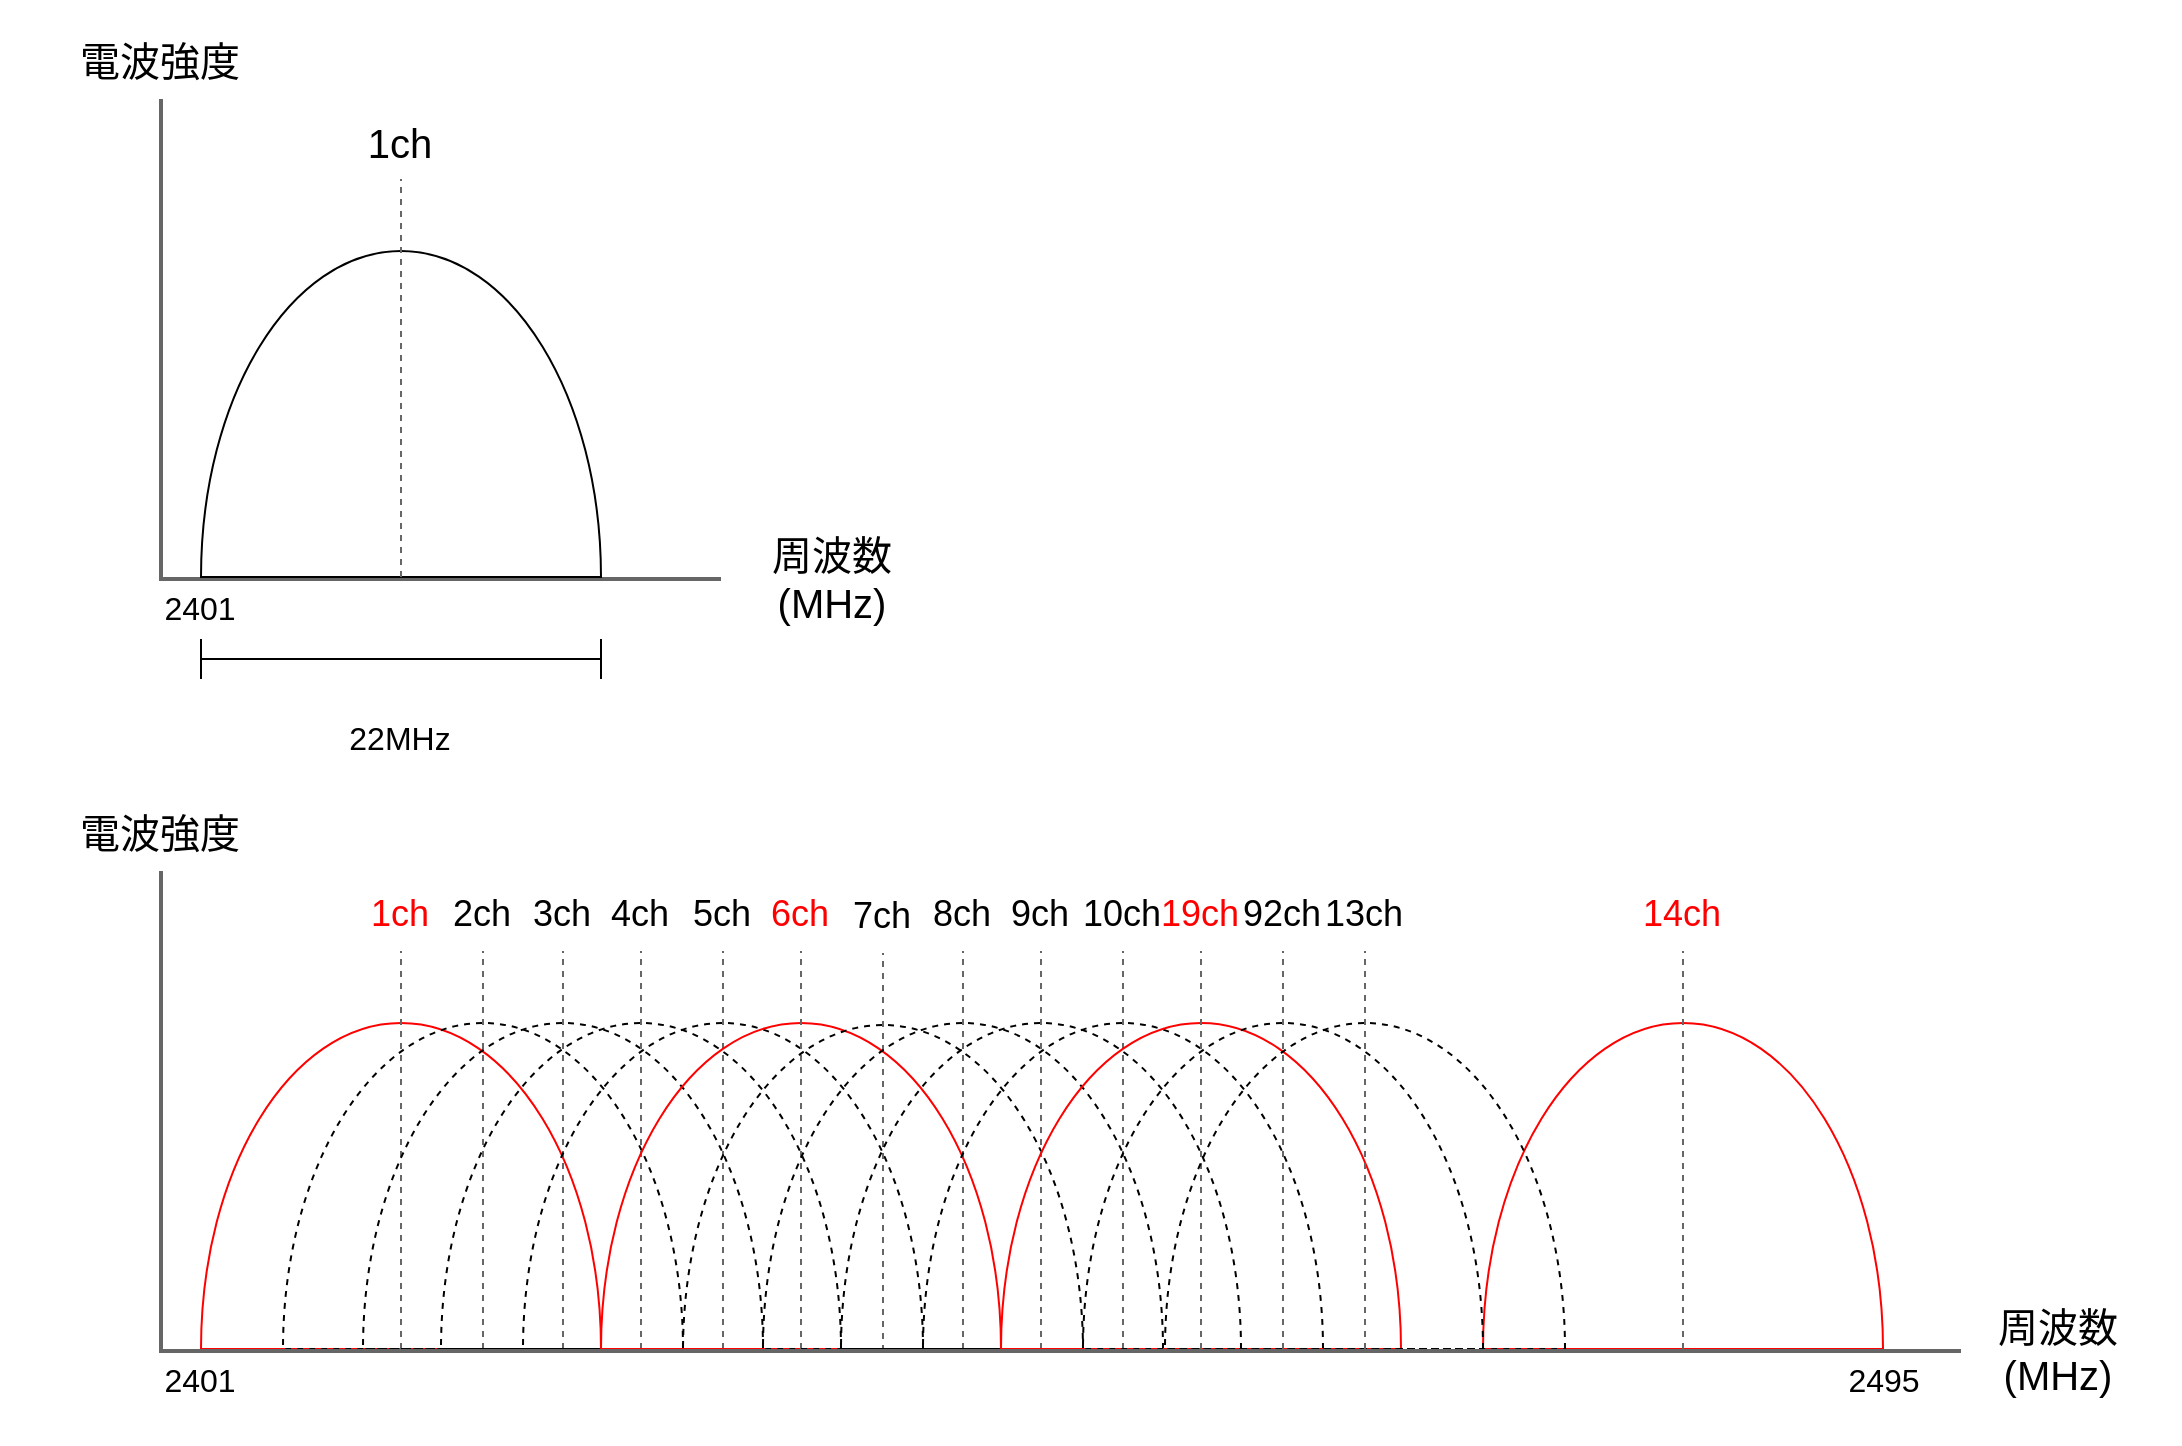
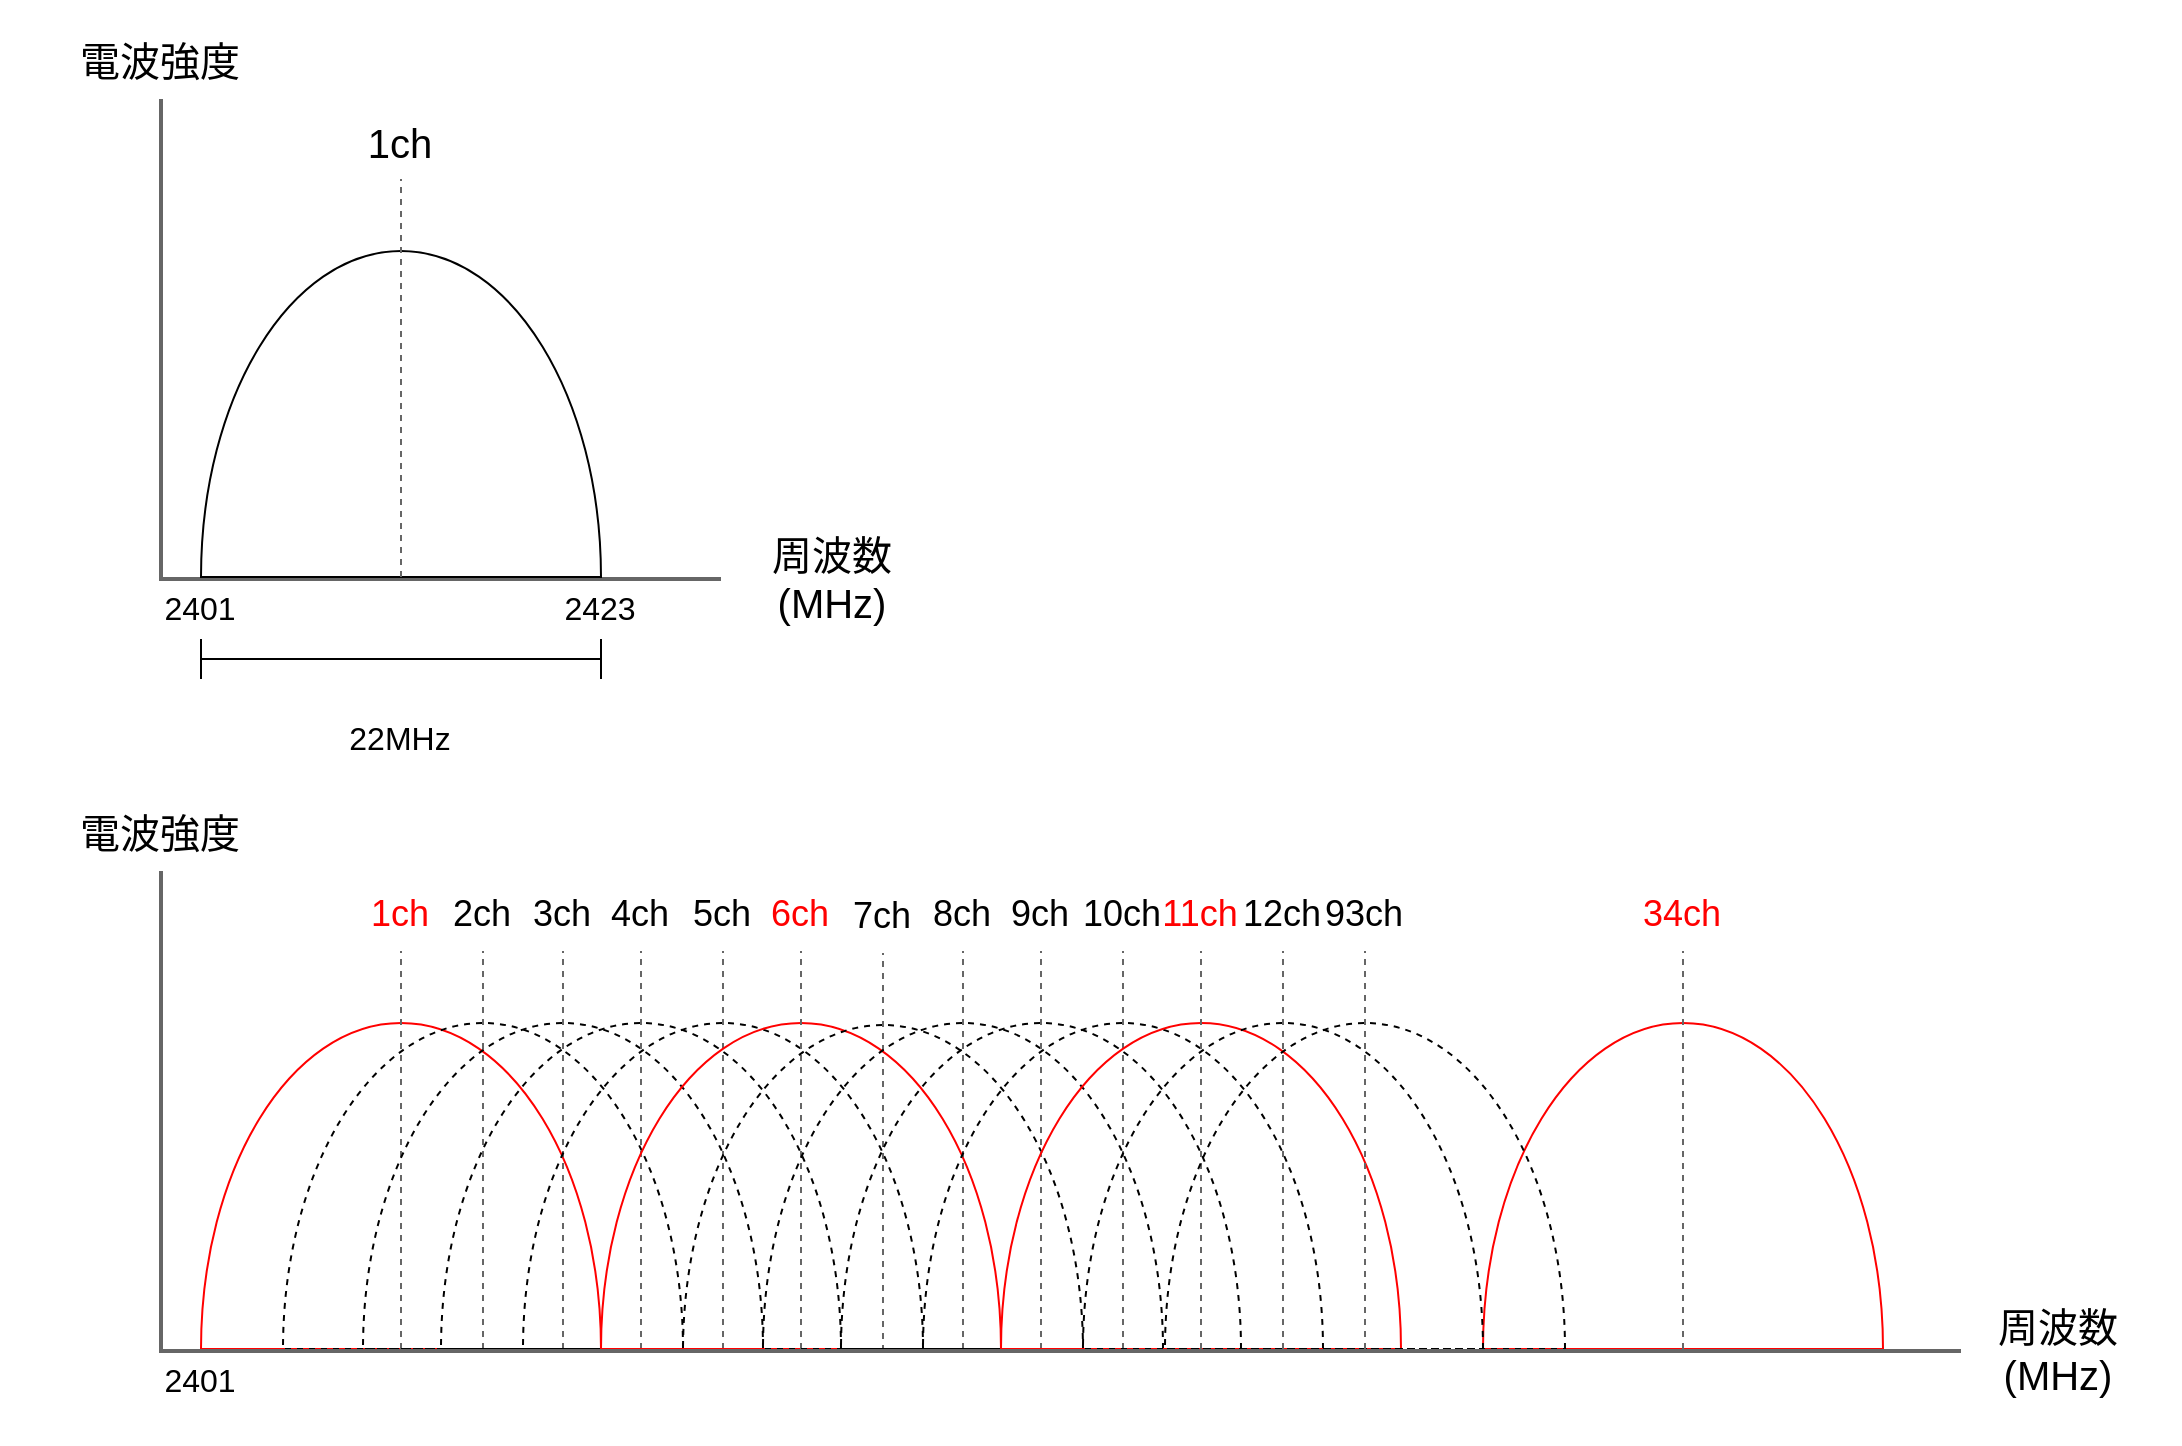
node "2423": added
node "19ch": label "19ch" -> "11ch"
node "92ch": label "92ch" -> "12ch"
node "13ch": label "13ch" -> "93ch"
node "14ch": label "14ch" -> "34ch"
node "2495": removed
